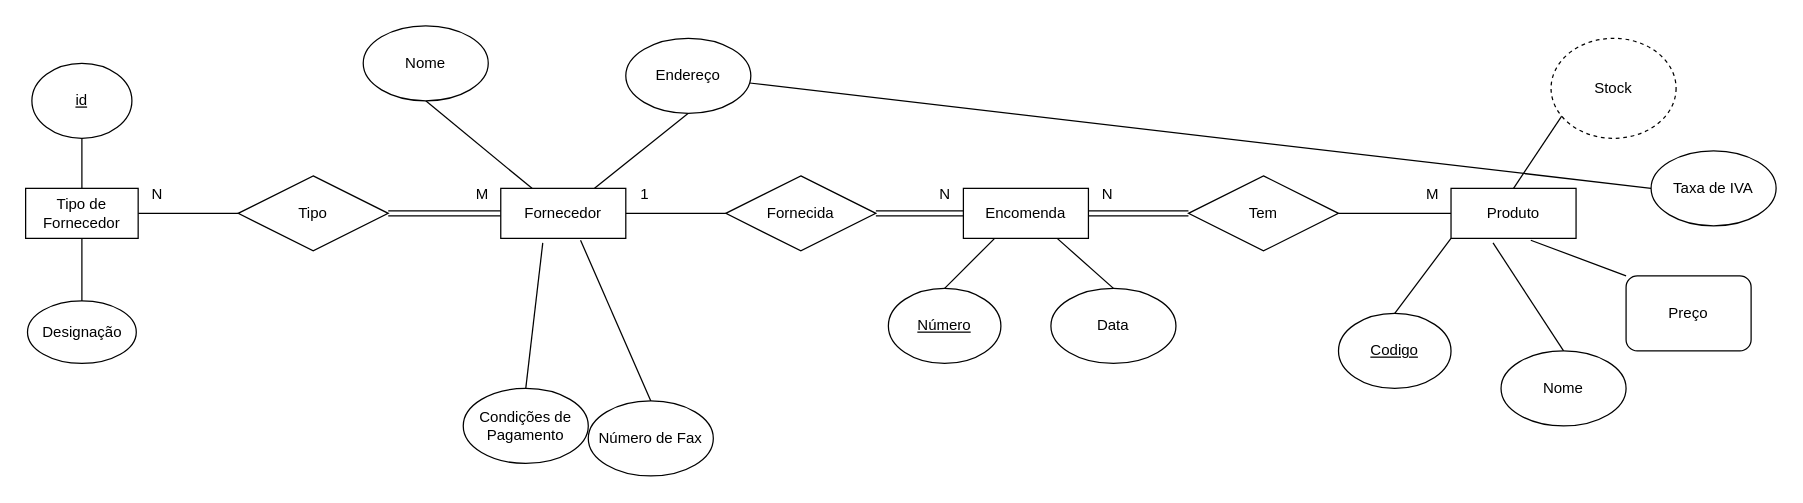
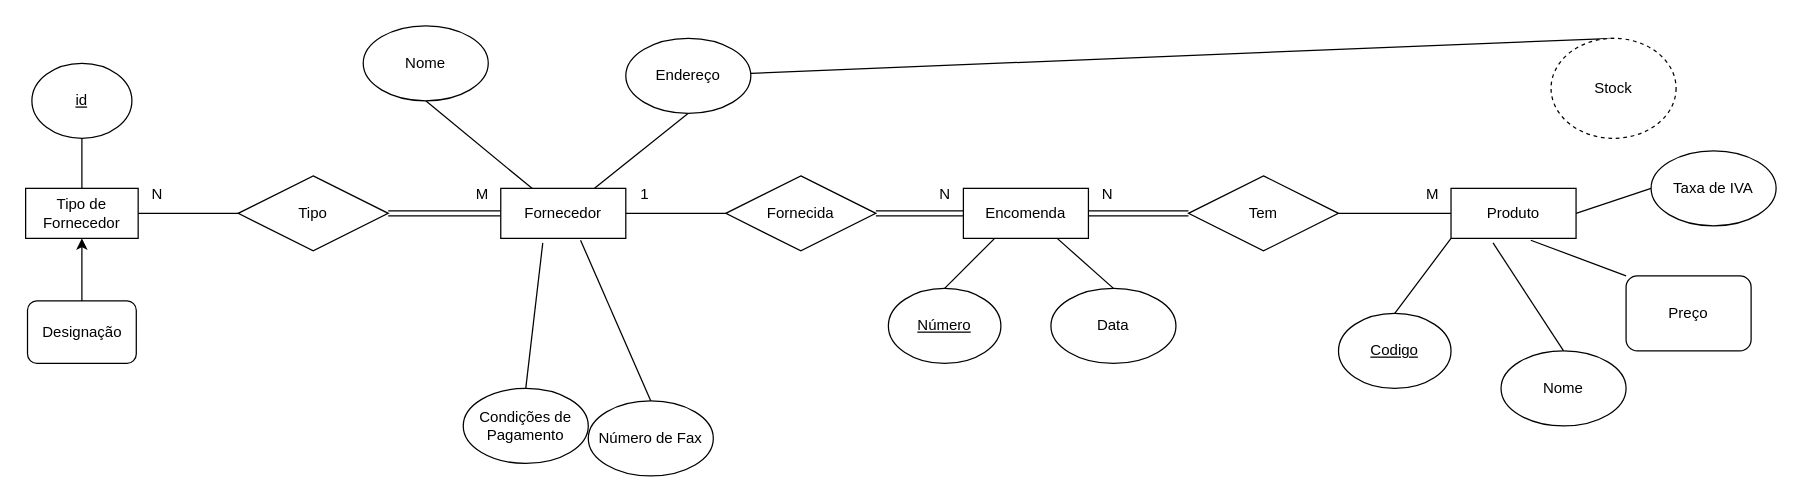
edge "Endereço" -- "Taxa de IVA": now "Produto" -- "Taxa de IVA"
edge "Stock" -- "Produto": now "Stock" -- "Endereço"
edge "Tipo de Fornecedor" -- "Designação": arrowhead none -> classic
node "Designação": shape ellipse -> rounded rectangle
